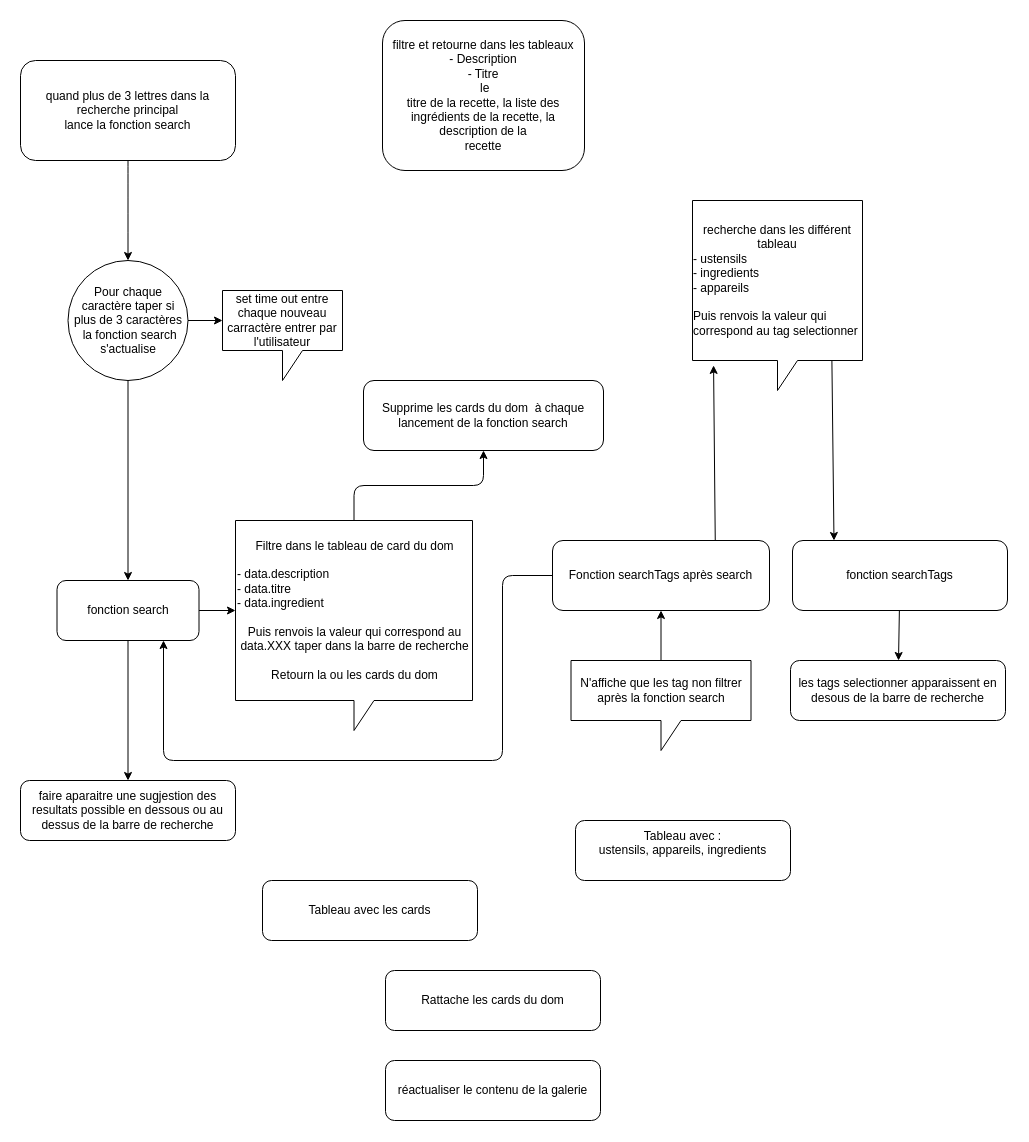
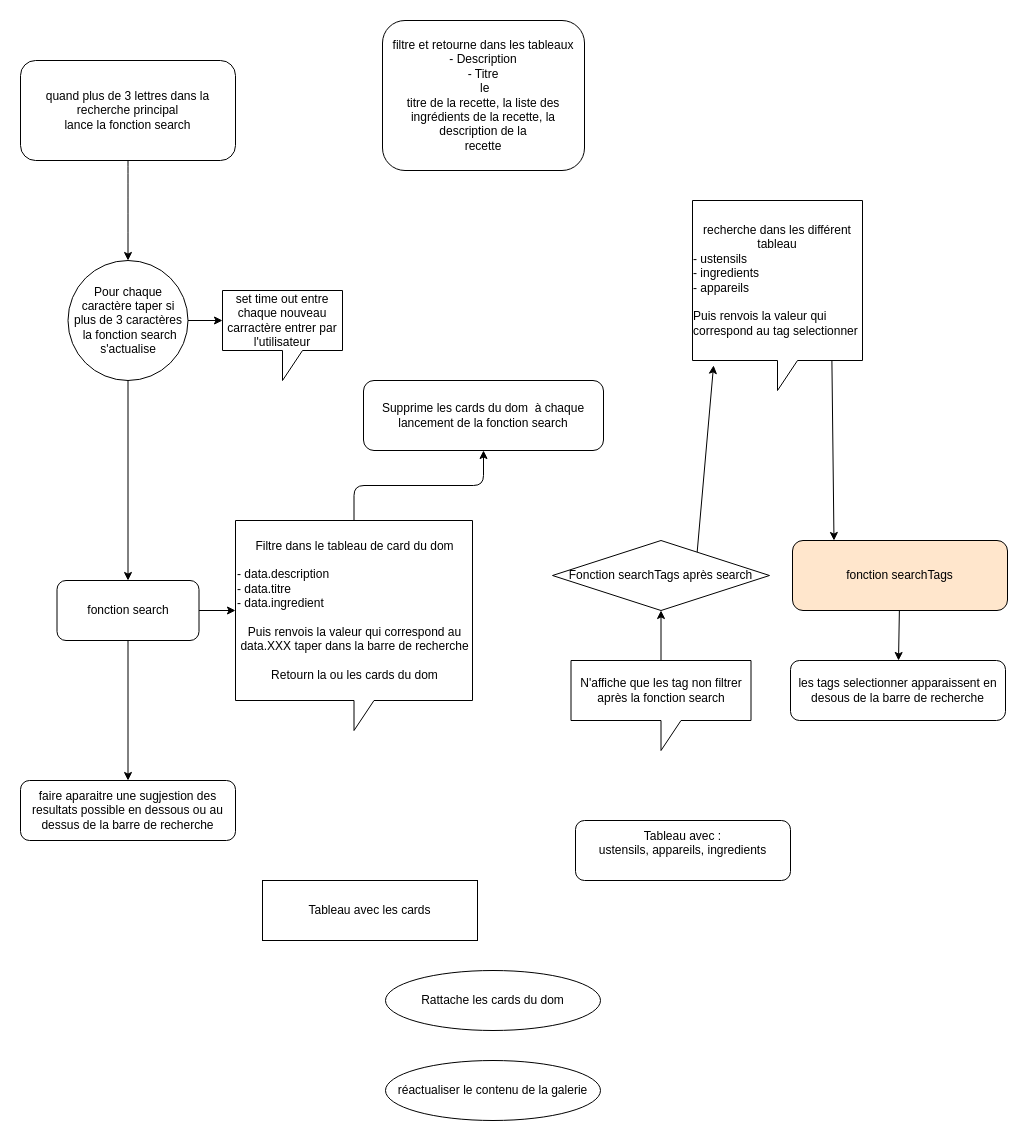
node "Fonction searchTags après search": shape rounded rectangle -> diamond
node "fonction searchTags": fillcolor #ffffff -> #ffe6cc
edge "Fonction searchTags après search" -> "fonction search": removed
node "Tableau avec les cards": shape rounded rectangle -> rectangle
node "Rattache les cards du dom": shape rounded rectangle -> ellipse
node "réactualiser le contenu de la galerie": shape rounded rectangle -> ellipse
